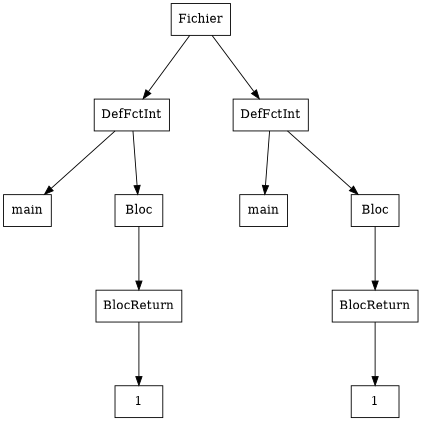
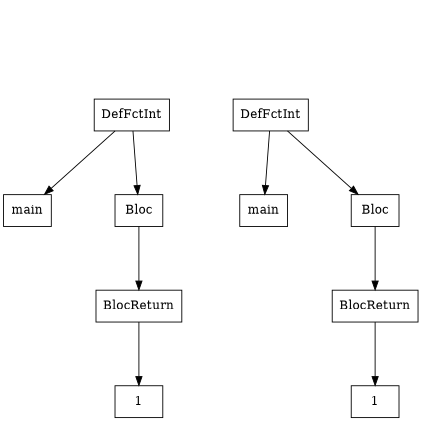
node "Fichier": removed
